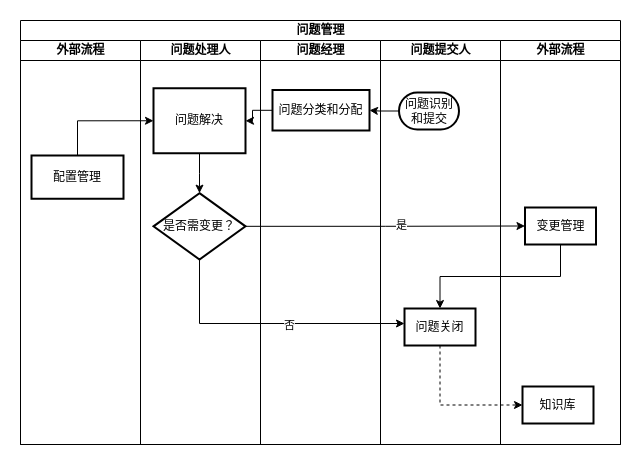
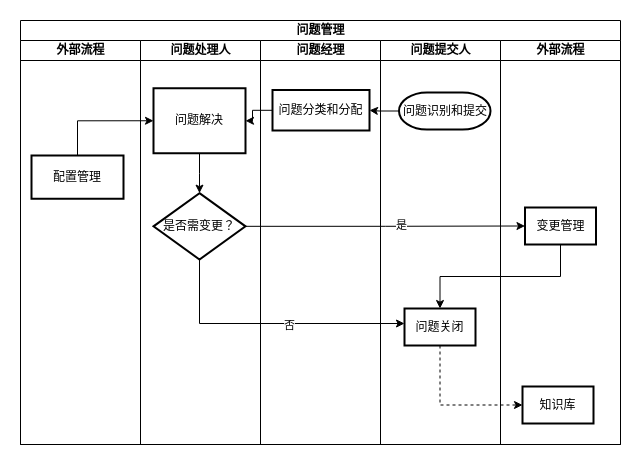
node "问题识别和提交": size 60x37 -> 92x37
